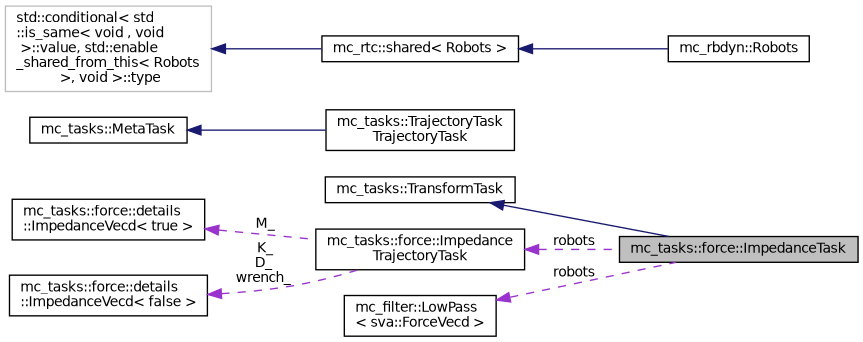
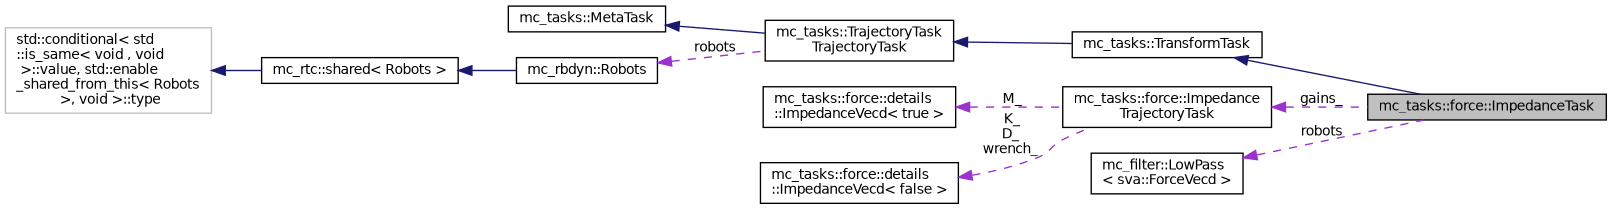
edge "mc_tasks::TransformTask" -> "mc_tasks::TrajectoryTask TrajectoryTask": added
edge "mc_tasks::TrajectoryTask TrajectoryTask" -> "mc_rbdyn::Robots": added, label "robots"
edge "mc_tasks::force::ImpedanceTask" -> "mc_tasks::force::Impedance TrajectoryTask": label " robots" -> " gains_"
